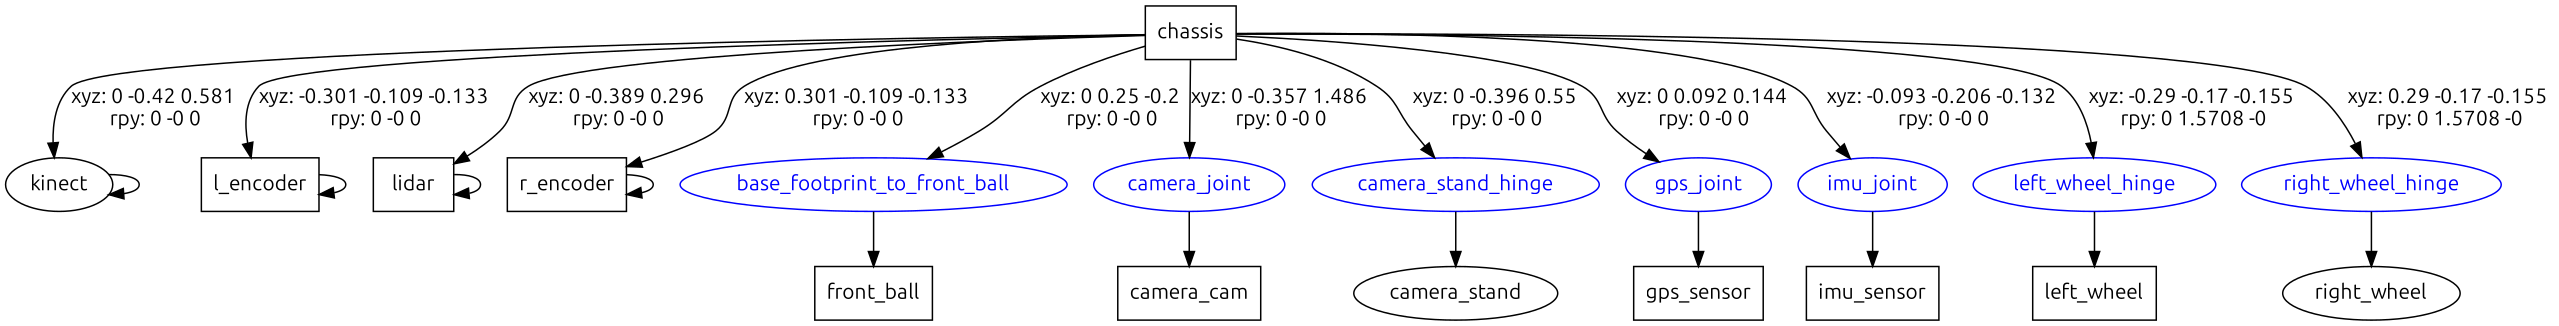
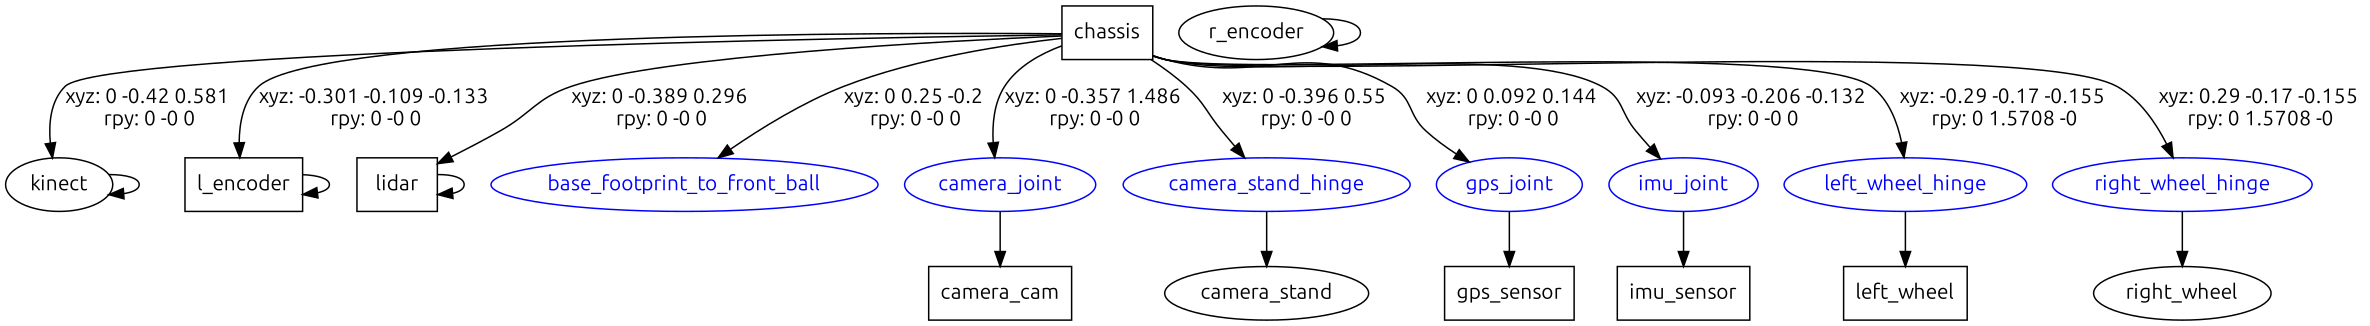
edge "chassis" -> "r_encoder": removed, label "xyz: 0.301 -0.109 -0.133 rpy: 0 -0 0"
node "r_encoder": shape box -> ellipse
node "front_ball": removed
